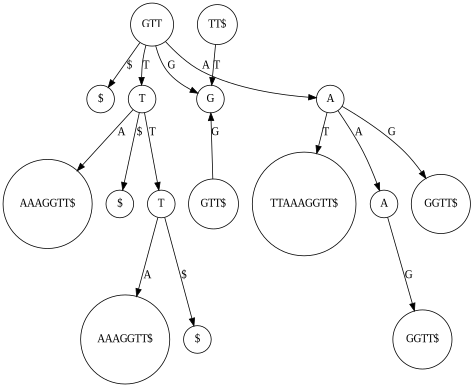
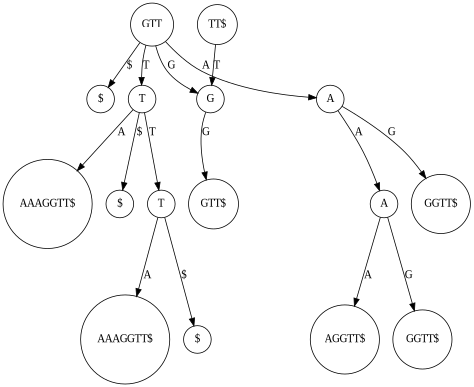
edge "GTT$" -> "G": reversed
node "TTAAAGGTT$": removed
node "AGGTT$": added
